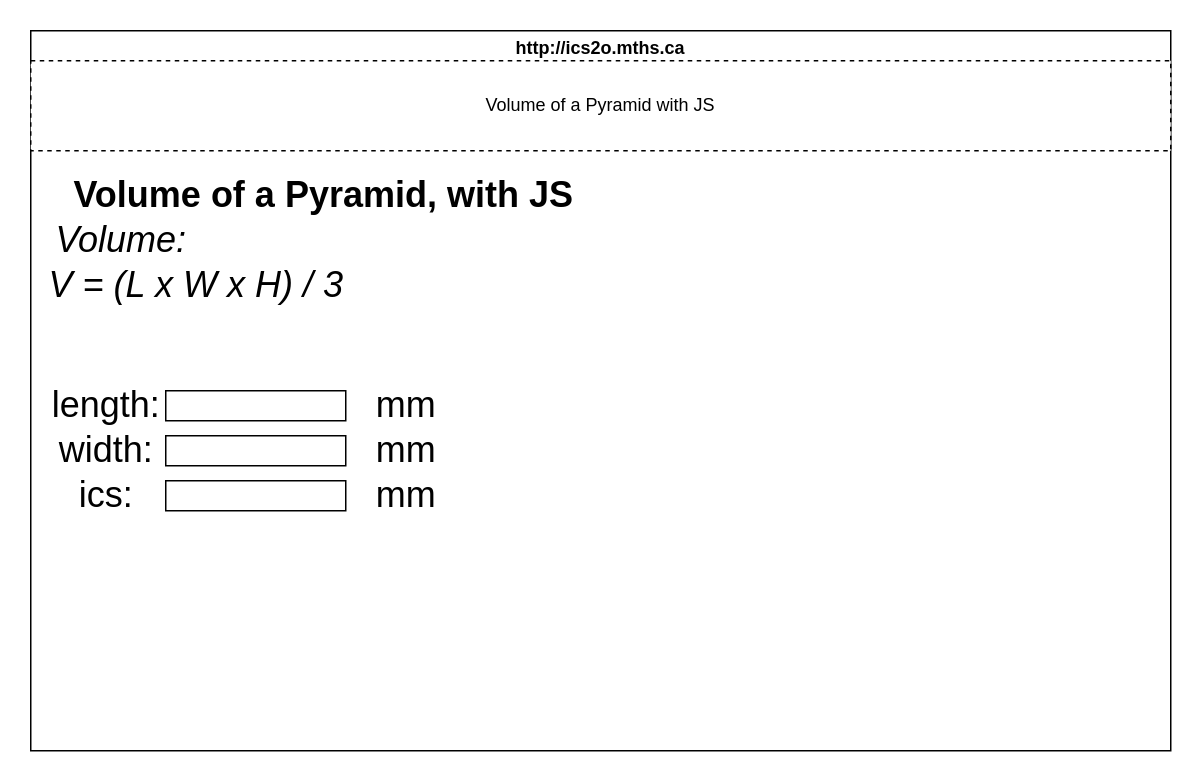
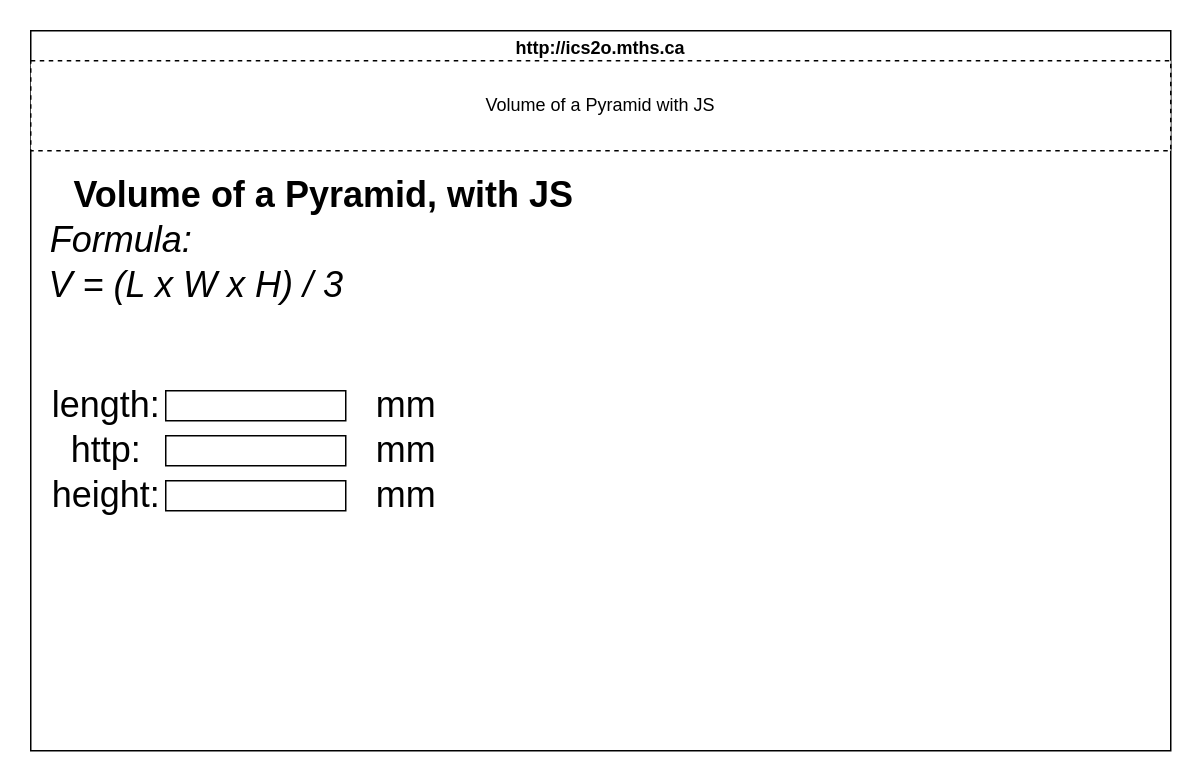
node "Volume:": label "Volume:" -> "Formula:"
node "width:": label "width:" -> "http:"
node "ics:": label "ics:" -> "height:"
